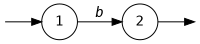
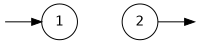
edge "1" -> "2": removed, label "b"
